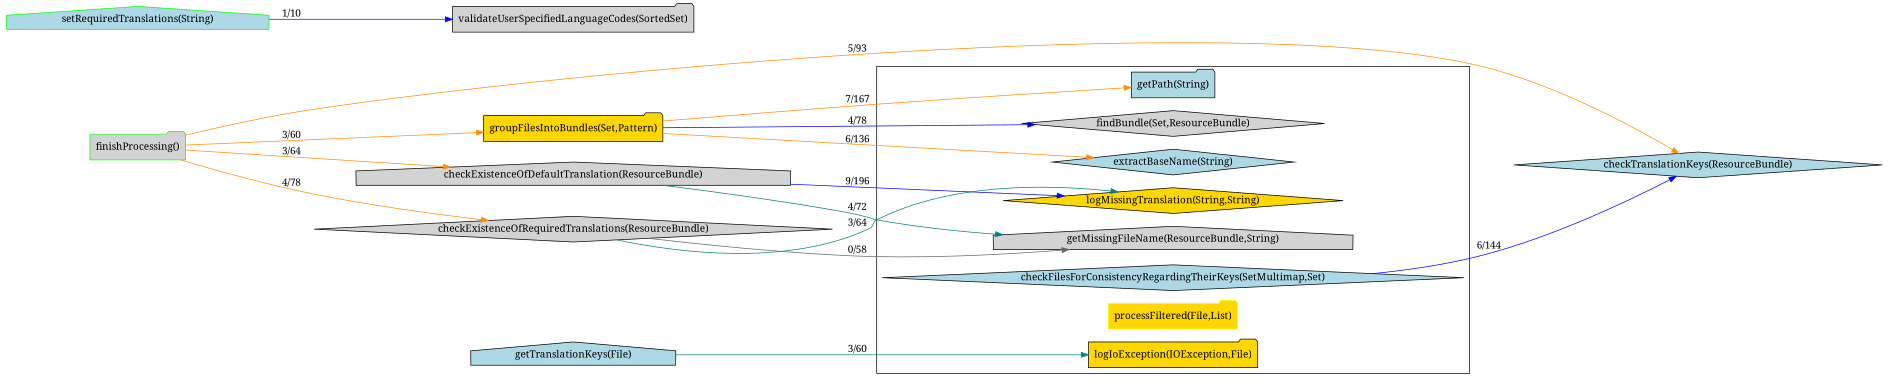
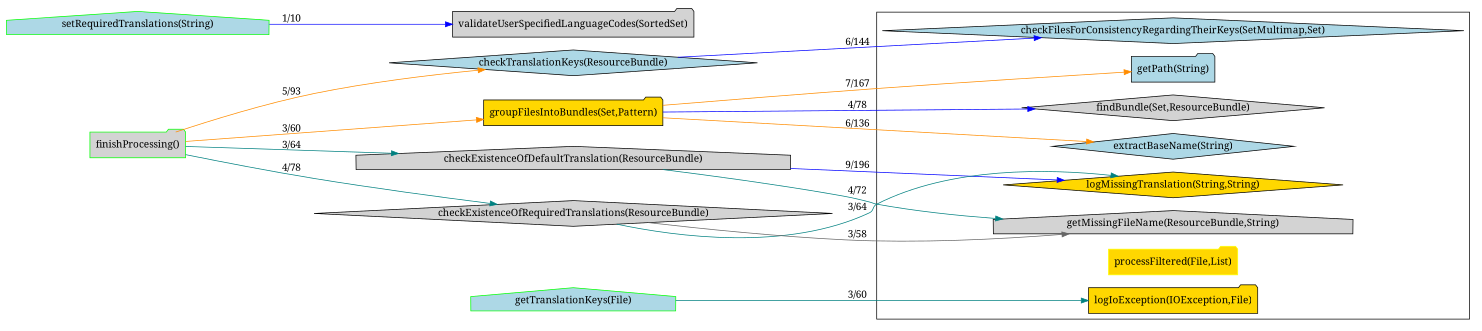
edge "finishProcessing()" -> "checkExistenceOfDefaultTranslation(ResourceBundle)": color darkorange -> teal
edge "finishProcessing()" -> "checkExistenceOfRequiredTranslations(ResourceBundle)": color darkorange -> teal
edge "checkFilesForConsistencyRegardingTheirKeys(SetMultimap,Set)" -> "checkTranslationKeys(ResourceBundle)": reversed
edge "checkExistenceOfRequiredTranslations(ResourceBundle)" -> "getMissingFileName(ResourceBundle,String)": label "0/58" -> "3/58"
node "getTranslationKeys(File)": color #000000ff -> #00ff00ff
